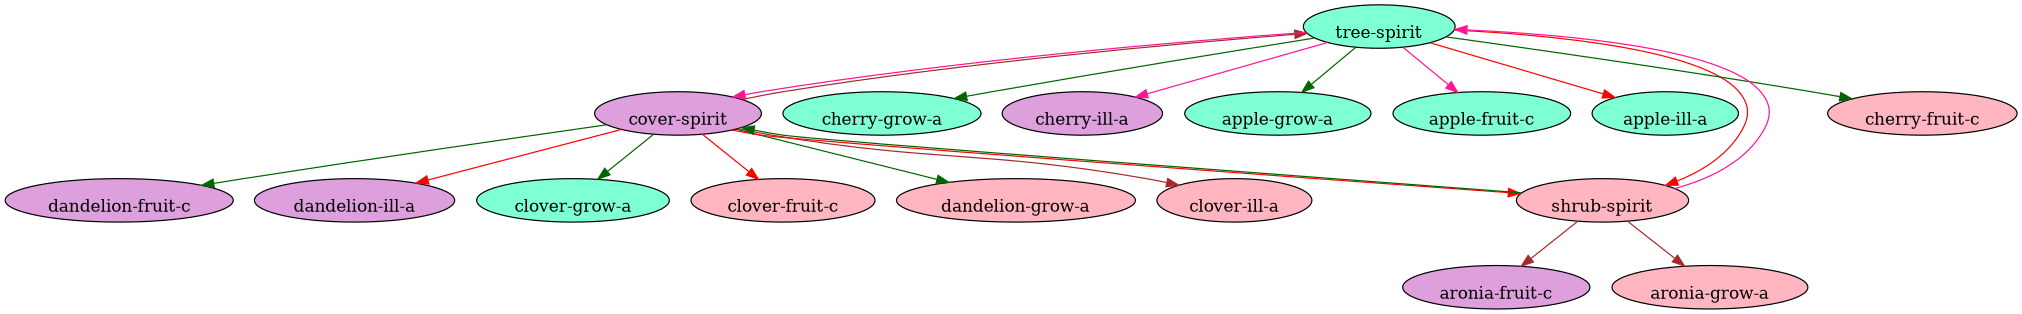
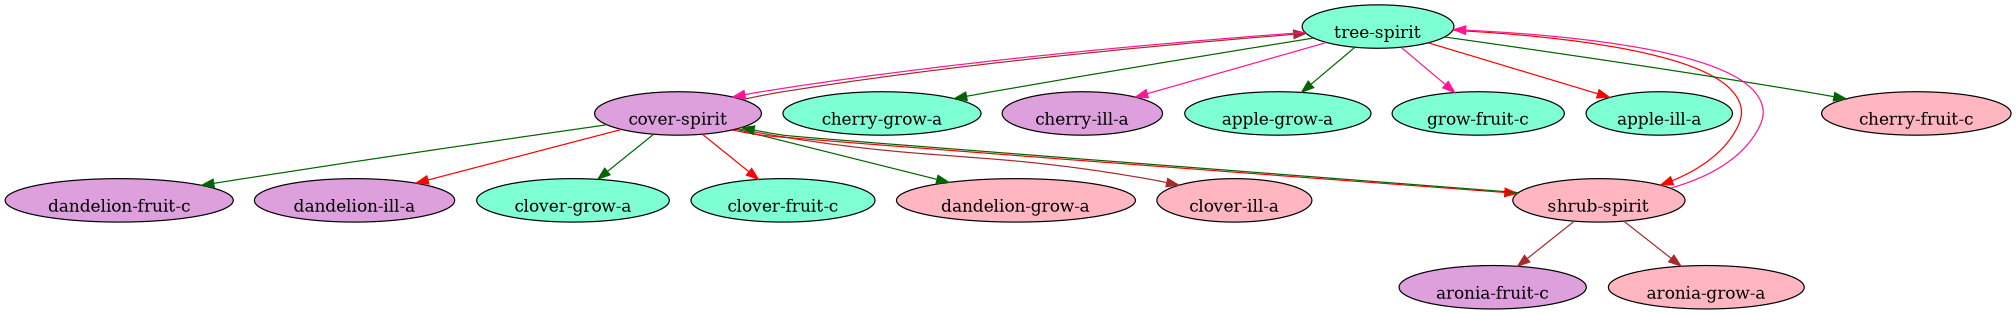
node "apple-fruit-c": label "apple-fruit-c" -> "grow-fruit-c"
node "clover-fruit-c": fillcolor lightpink -> aquamarine
